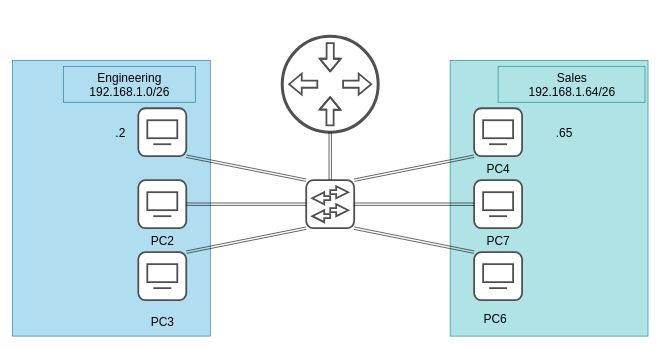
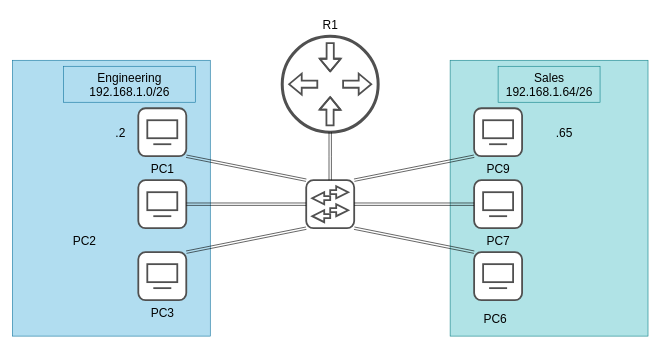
node "R1": added
node "Sales 192.168.1.64/26": size 147x36 -> 102x36
node "PC1": added
node "PC4": label "PC4" -> "PC9"
node "PC2": moved (162, 240) -> (84, 240)
node "PC3": moved (162, 321) -> (162, 312)
